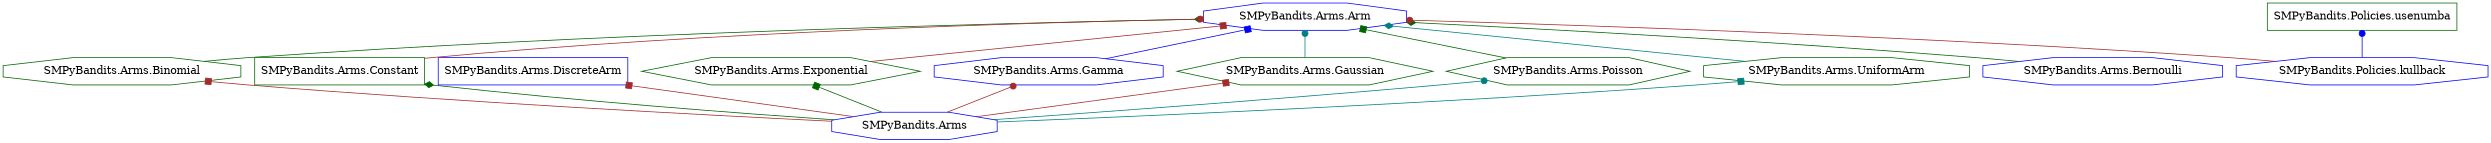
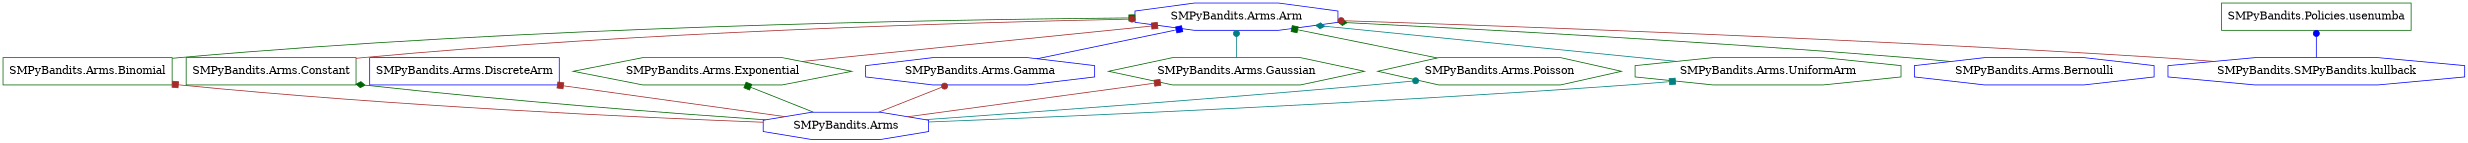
edge "SMPyBandits.Arms.Binomial" -> "SMPyBandits.Arms.Arm": arrowhead diamond -> box
node "SMPyBandits.Arms.Binomial": shape octagon -> box
node "SMPyBandits.Policies.kullback": label "SMPyBandits.Policies.kullback" -> "SMPyBandits.SMPyBandits.kullback"
